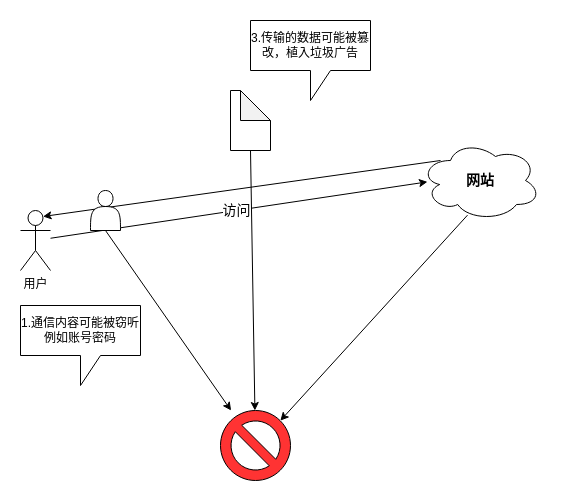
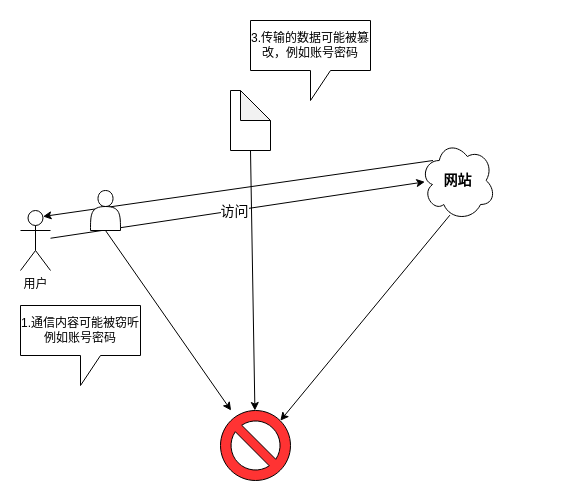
node "3.传输的数据可能被篡改，植入垃圾广告": label "3.传输的数据可能被篡改，植入垃圾广告" -> "3.传输的数据可能被篡改，例如账号密码"
node "网站": size 120x80 -> 75x80
